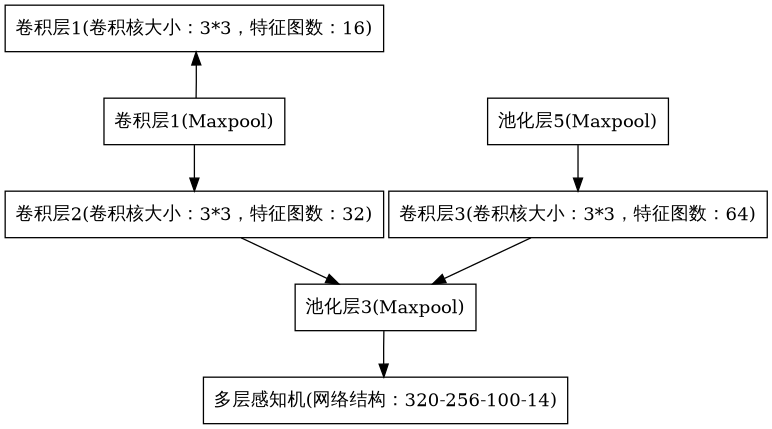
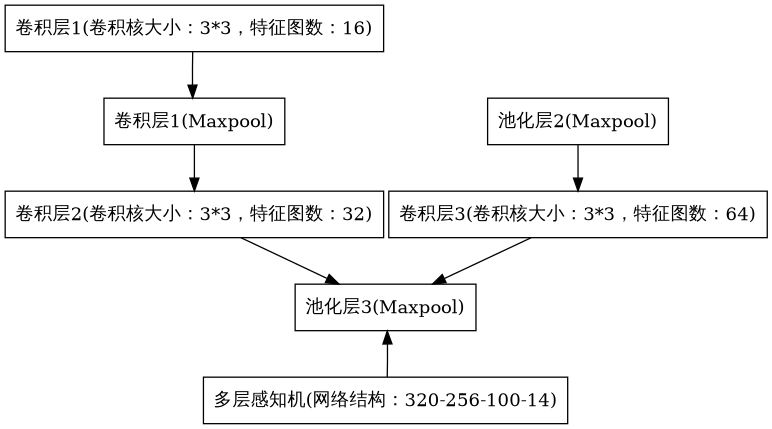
edge "卷积层1(Maxpool)" -> "卷积层1(卷积核大小：3*3，特征图数：16)": reversed
node "池化层5(Maxpool)": label "池化层5(Maxpool)" -> "池化层2(Maxpool)"
edge "池化层3(Maxpool)" -> "多层感知机(网络结构：320-256-100-14)": reversed
